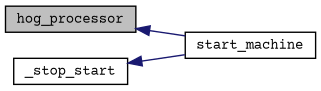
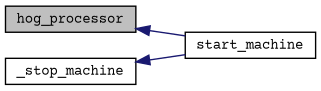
node "_stop_start": label "_stop_start" -> "_stop_machine"
